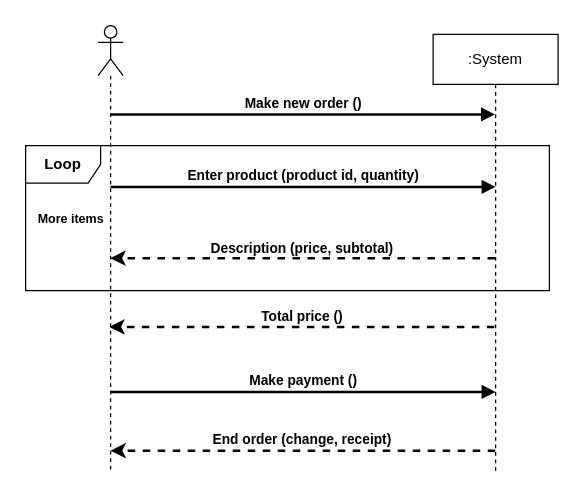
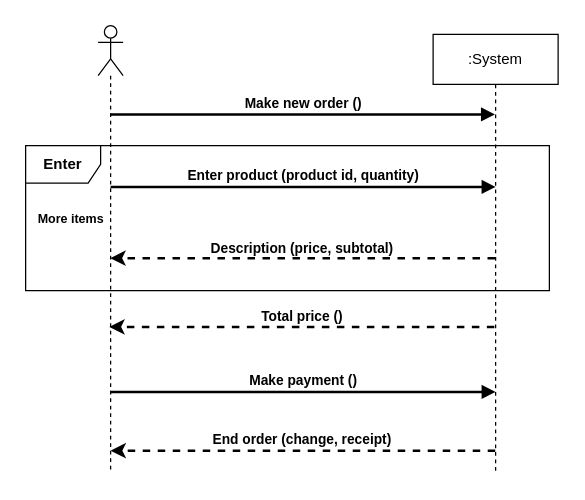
node "Loop": label "Loop" -> "Enter"
